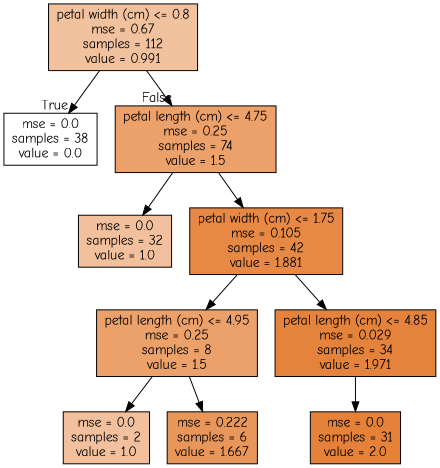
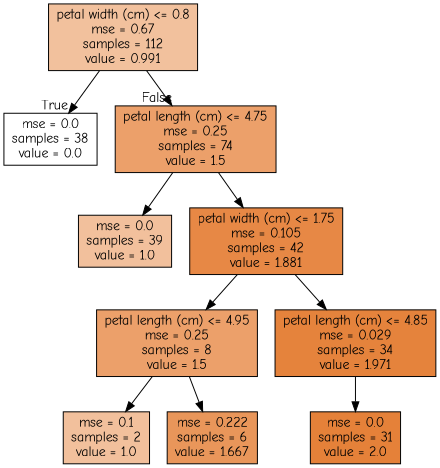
node "mse = 0.0 samples = 32 value = 1.0": label "mse = 0.0 samples = 32 value = 1.0" -> "mse = 0.0 samples = 39 value = 1.0"
node "mse = 0.0 samples = 2 value = 1.0": label "mse = 0.0 samples = 2 value = 1.0" -> "mse = 0.1 samples = 2 value = 1.0"
